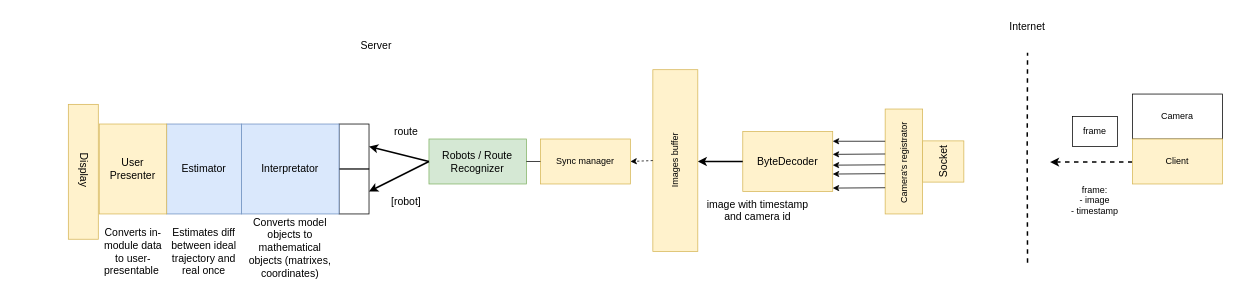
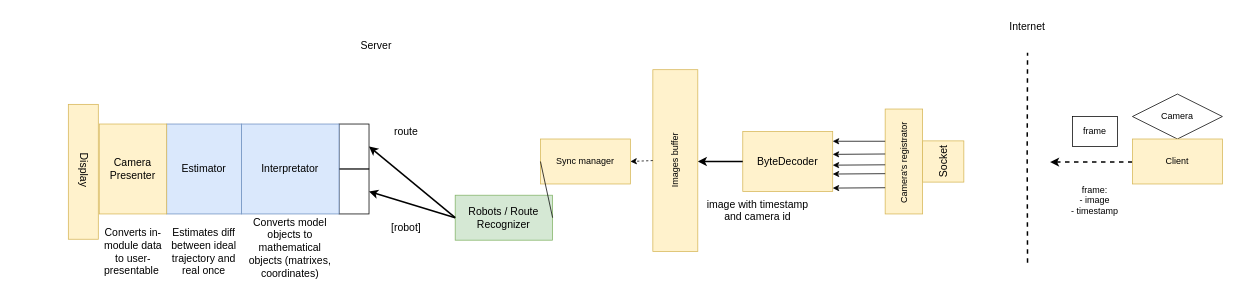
node "Camera": shape rectangle -> diamond
node "Robots / Route Recognizer": moved (478, 162) -> (504, 218)
node "User Presenter": label "User Presenter" -> "Camera Presenter"
node "[robot]": moved (406, 201) -> (406, 227)
